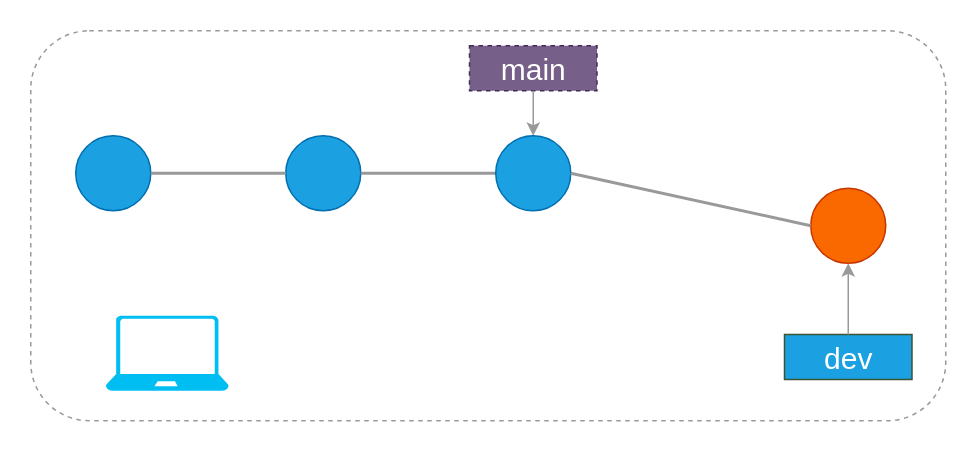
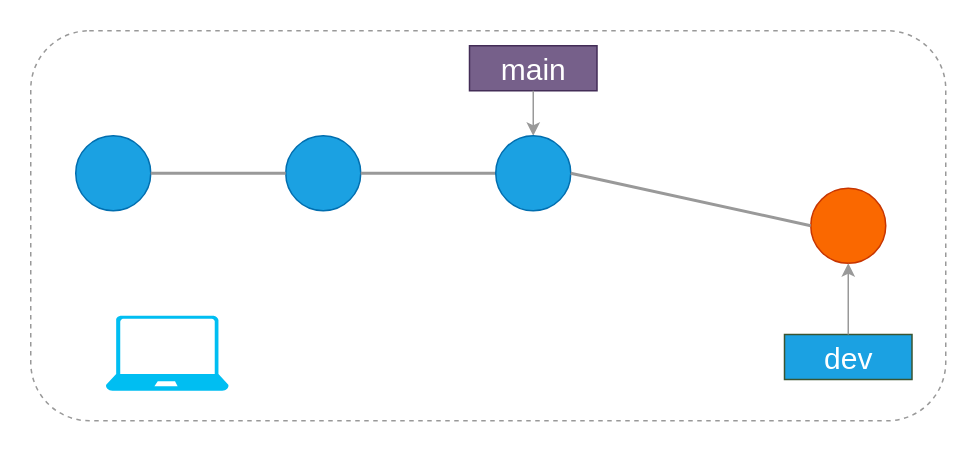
node "main": style dashed -> solid
